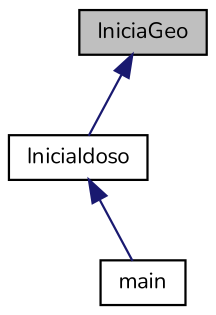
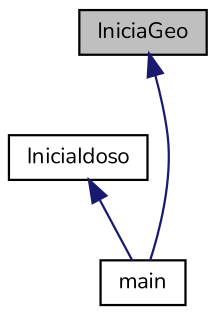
edge "IniciaIdoso" -> "IniciaGeo": now "main" -> "IniciaGeo"
